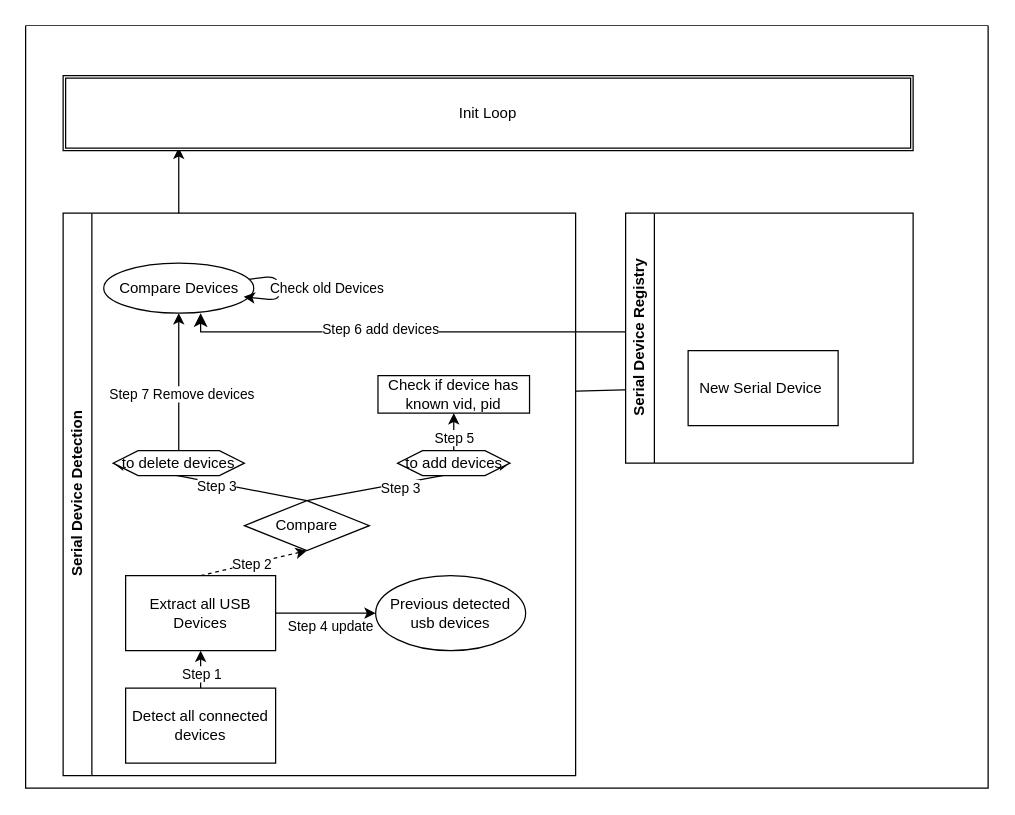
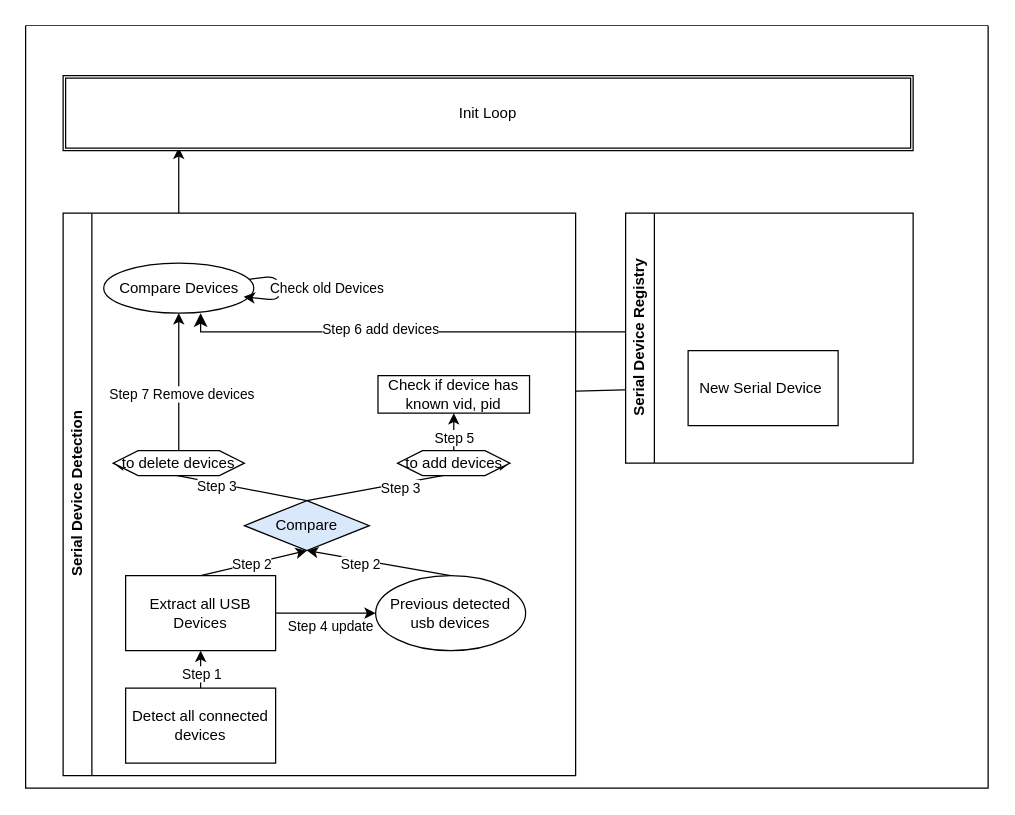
node "Compare": fillcolor #ffffff -> #dae8fc
edge "Previous detected usb devices" -> "Compare": added, label "Step 2"
edge "Extract all USB Devices" -> "Compare": style dashed -> solid
